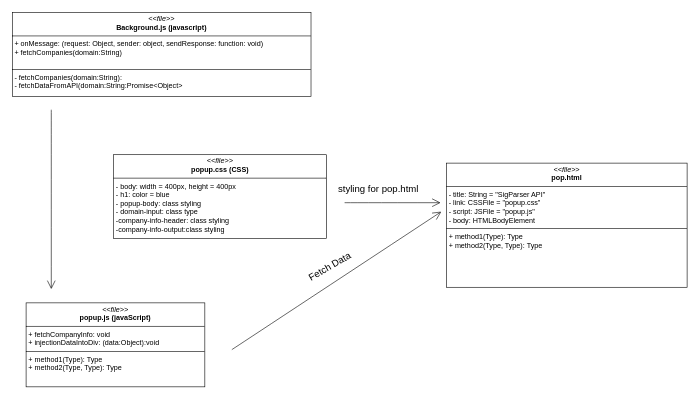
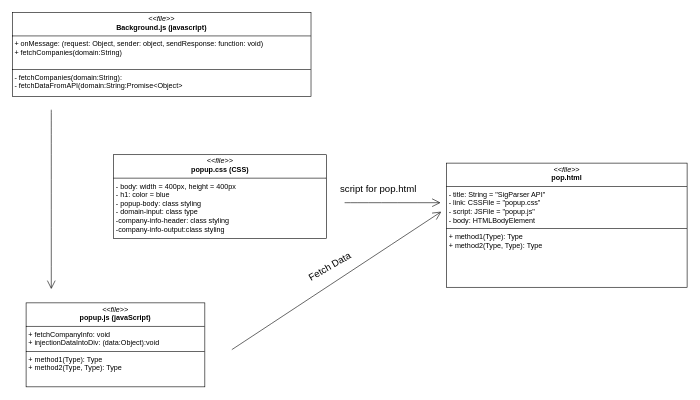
node "styling for pop.html": label "styling for pop.html" -> "script for pop.html"
